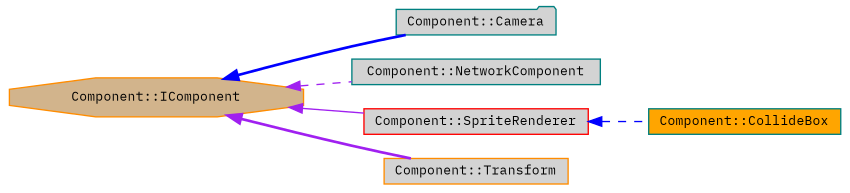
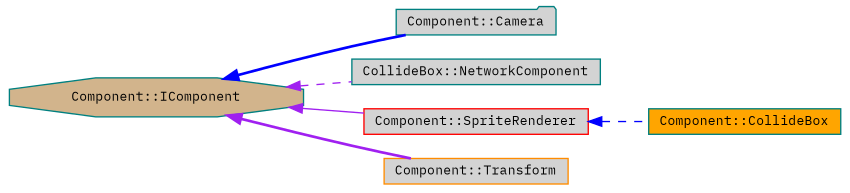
node "Component::NetworkComponent": label "Component::NetworkComponent" -> "CollideBox::NetworkComponent"
node "Component::IComponent": color darkorange -> teal
